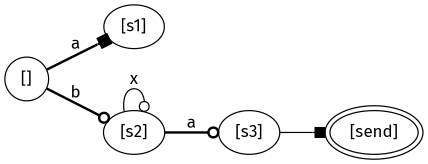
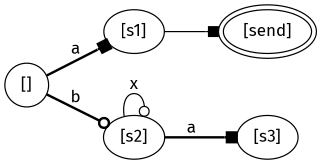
edge "[s2]" -> "[s3]": arrowhead odot -> box
edge "[s3]" -> "[send]": now "[s1]" -> "[send]"
